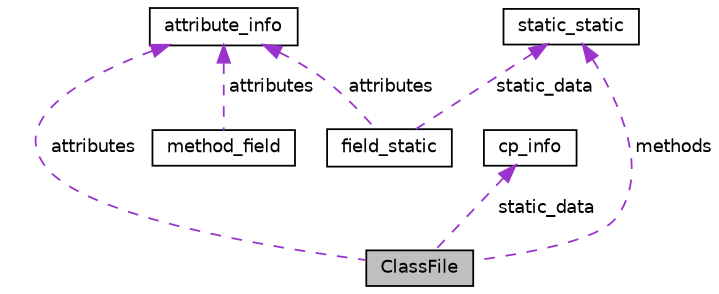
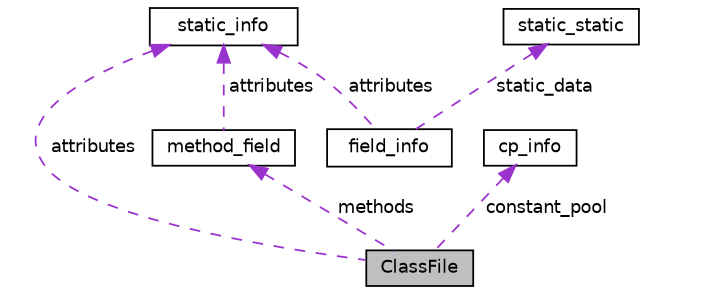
node "attribute_info": label "attribute_info" -> "static_info"
node "field_static": label "field_static" -> "field_info"
edge "ClassFile" -> "cp_info": label " static_data" -> " constant_pool"
edge "ClassFile" -> "static_static": now "ClassFile" -> "method_field"
